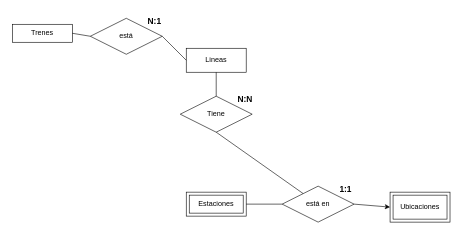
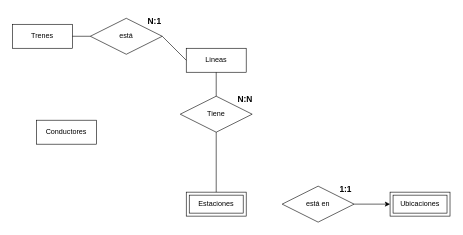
node "Trenes": size 60x18 -> 60x24
node "Conductores": added
edge "Tiene" -- "está en": now "Tiene" -- "Estaciones"
edge "Estaciones" -- "está en": removed
node "Ubicaciones": size 60x30 -> 60x24
